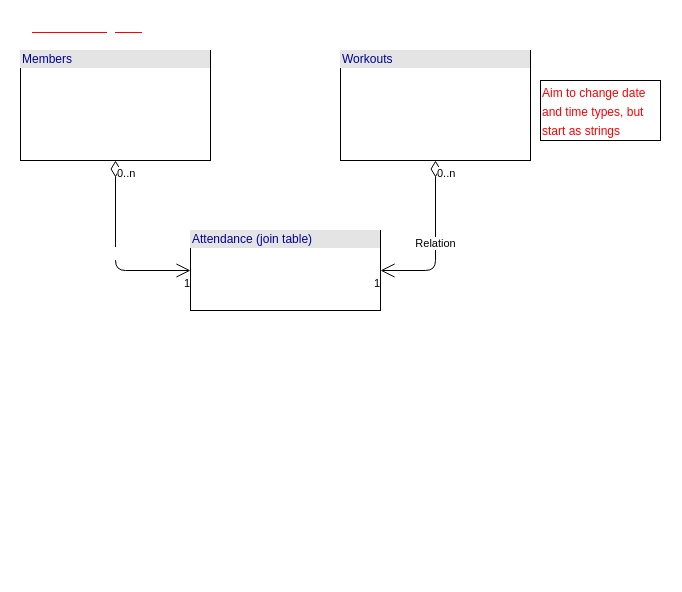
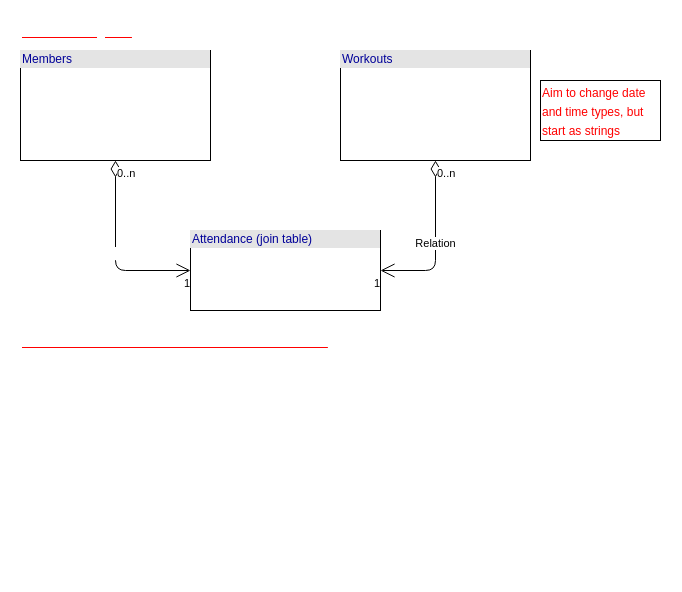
node "MVP db layout": moved (96, 26) -> (86, 31)
node "Possible extension alterations/additions": added
